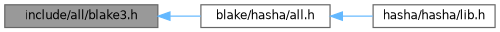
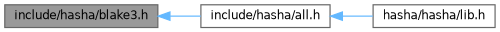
node "include/all/blake3.h": label "include/all/blake3.h" -> "include/hasha/blake3.h"
node "blake/hasha/all.h": label "blake/hasha/all.h" -> "include/hasha/all.h"
